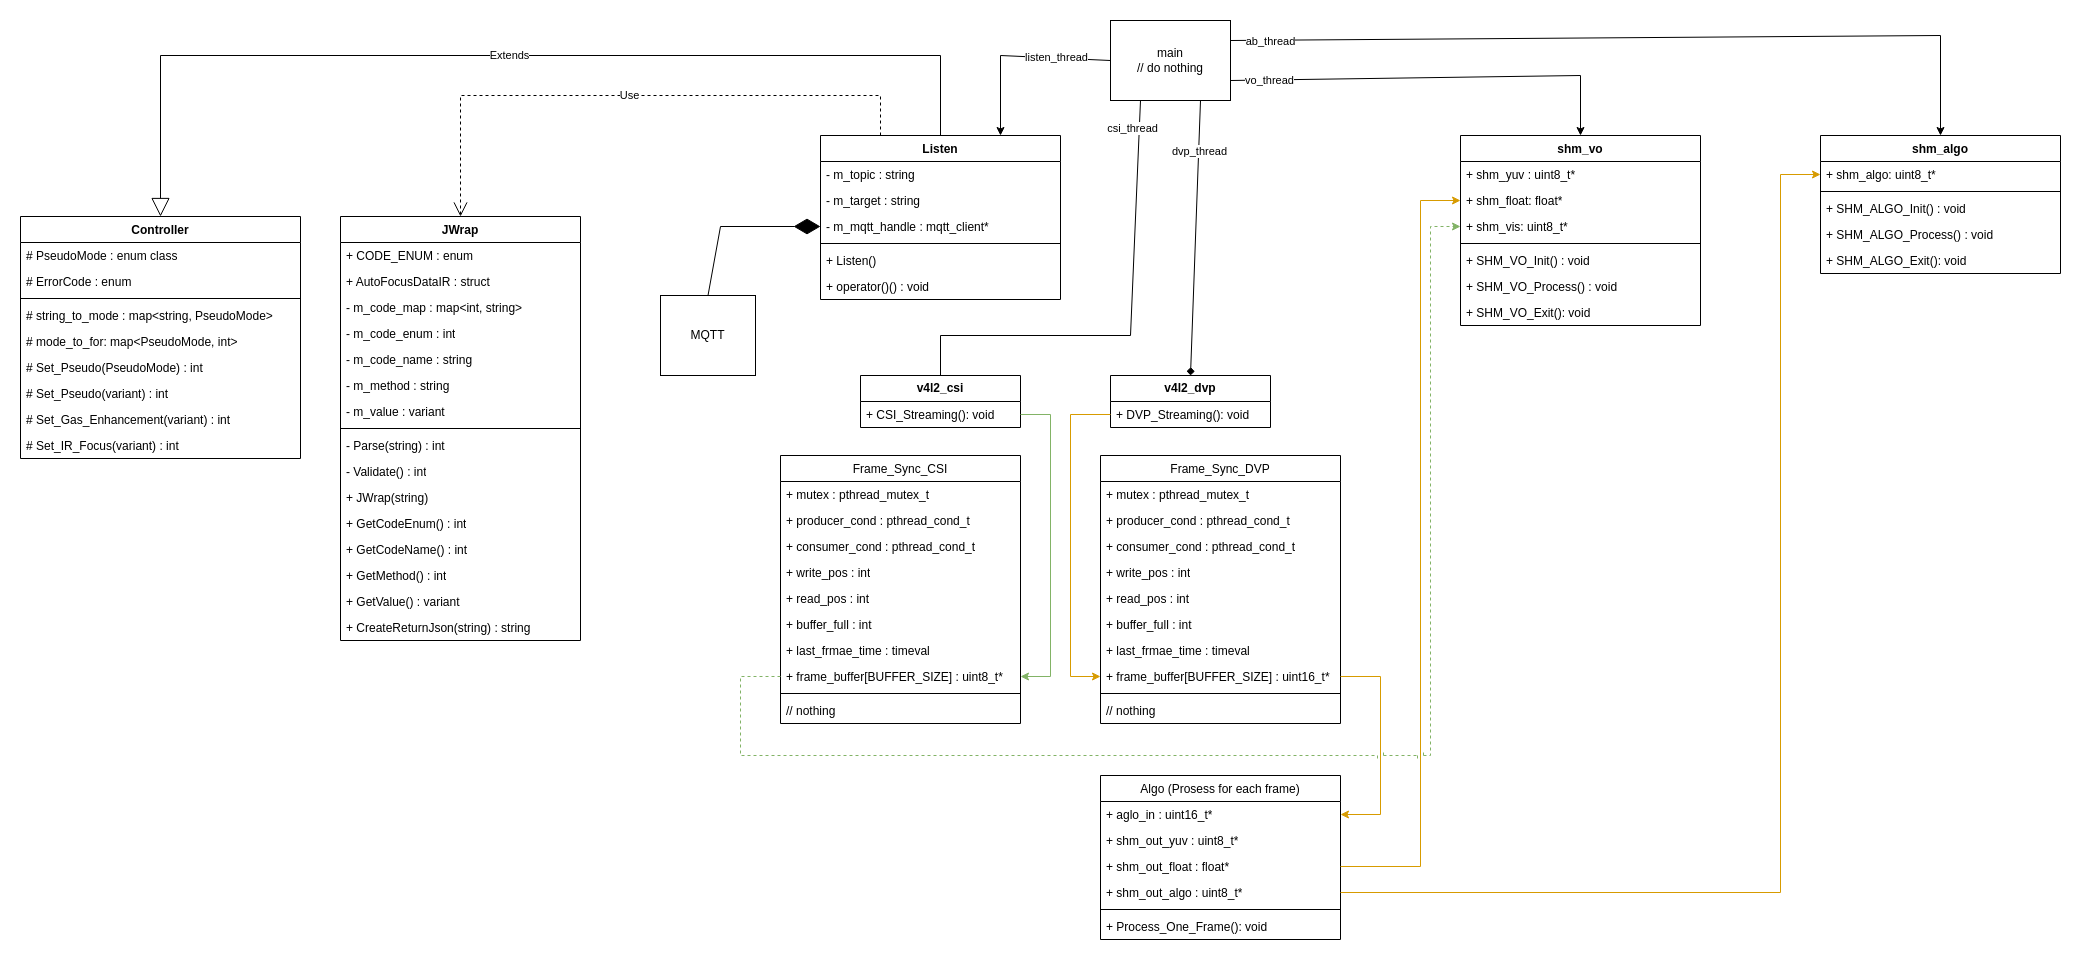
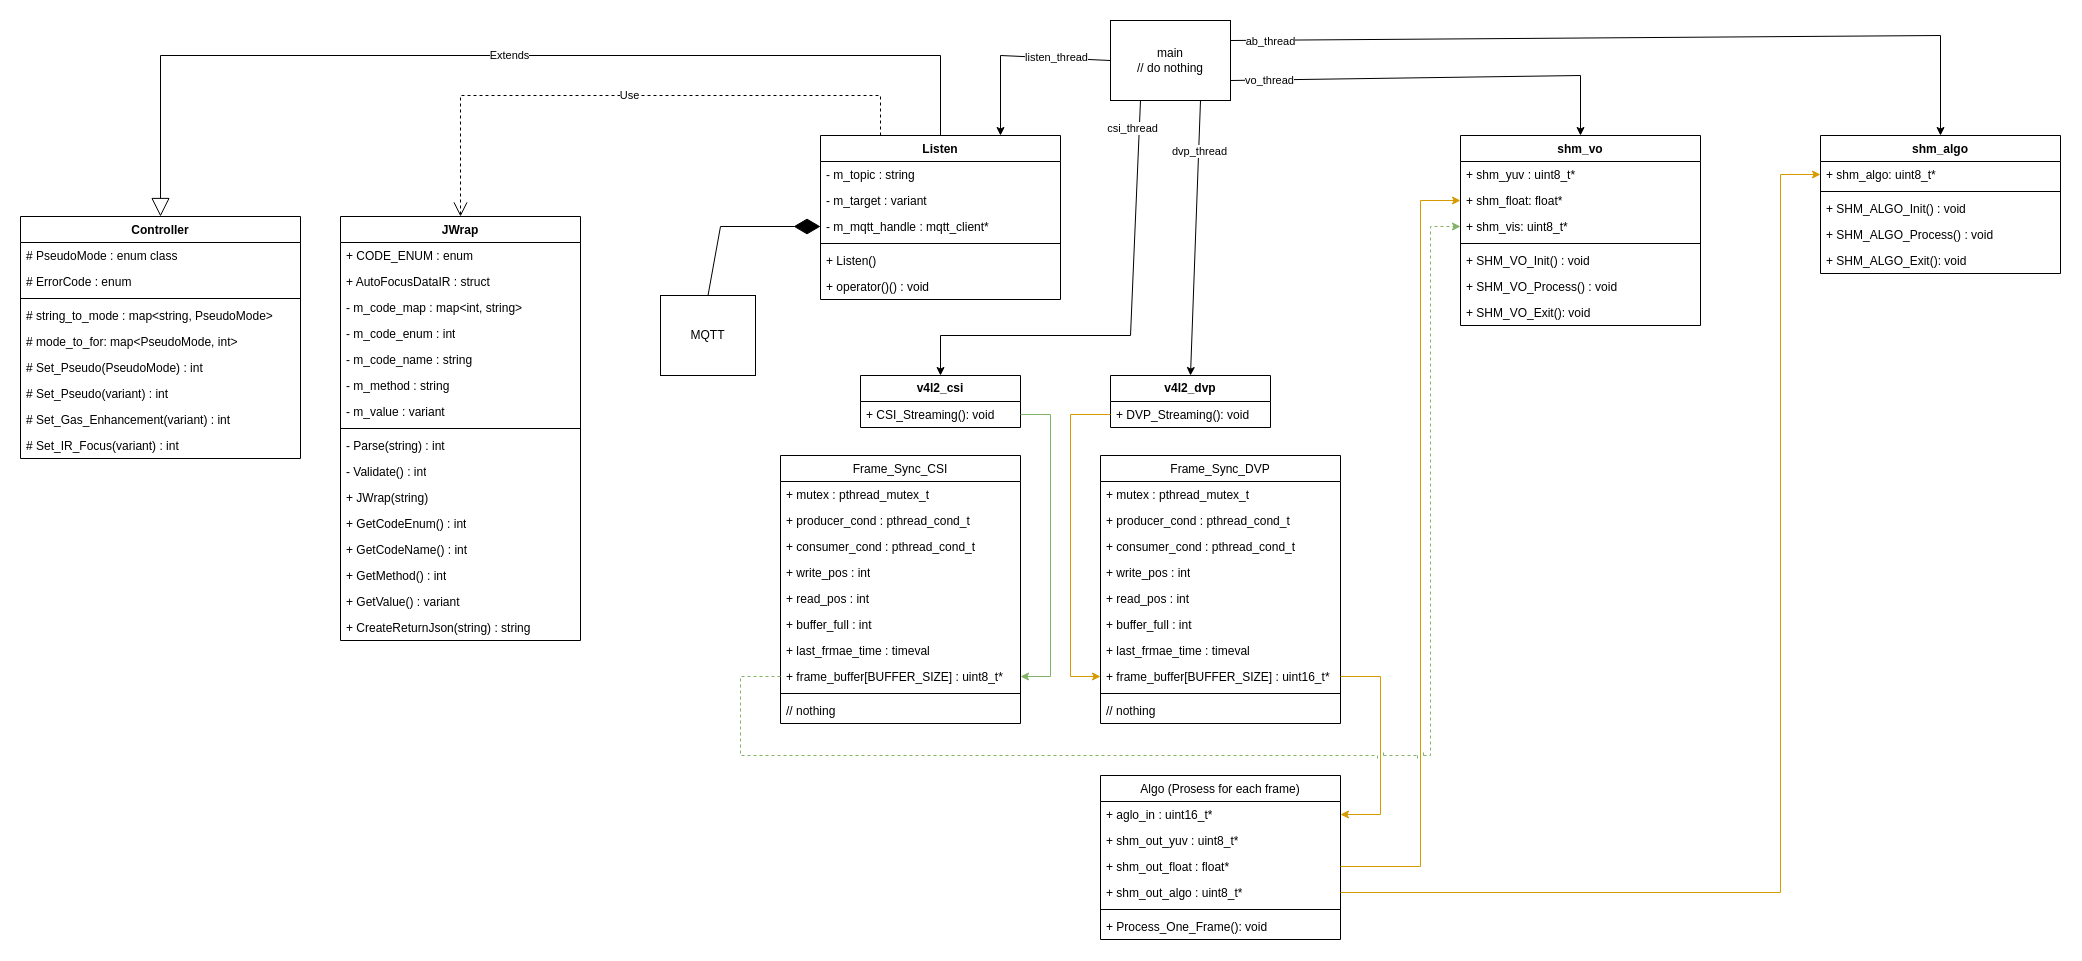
node "- m_target : string": label "- m_target : string" -> "- m_target : variant"
edge "main // do nothing" -> "v4l2_dvp": arrowhead diamond -> classic
edge "main // do nothing" -- "v4l2_csi": arrowhead none -> classic
